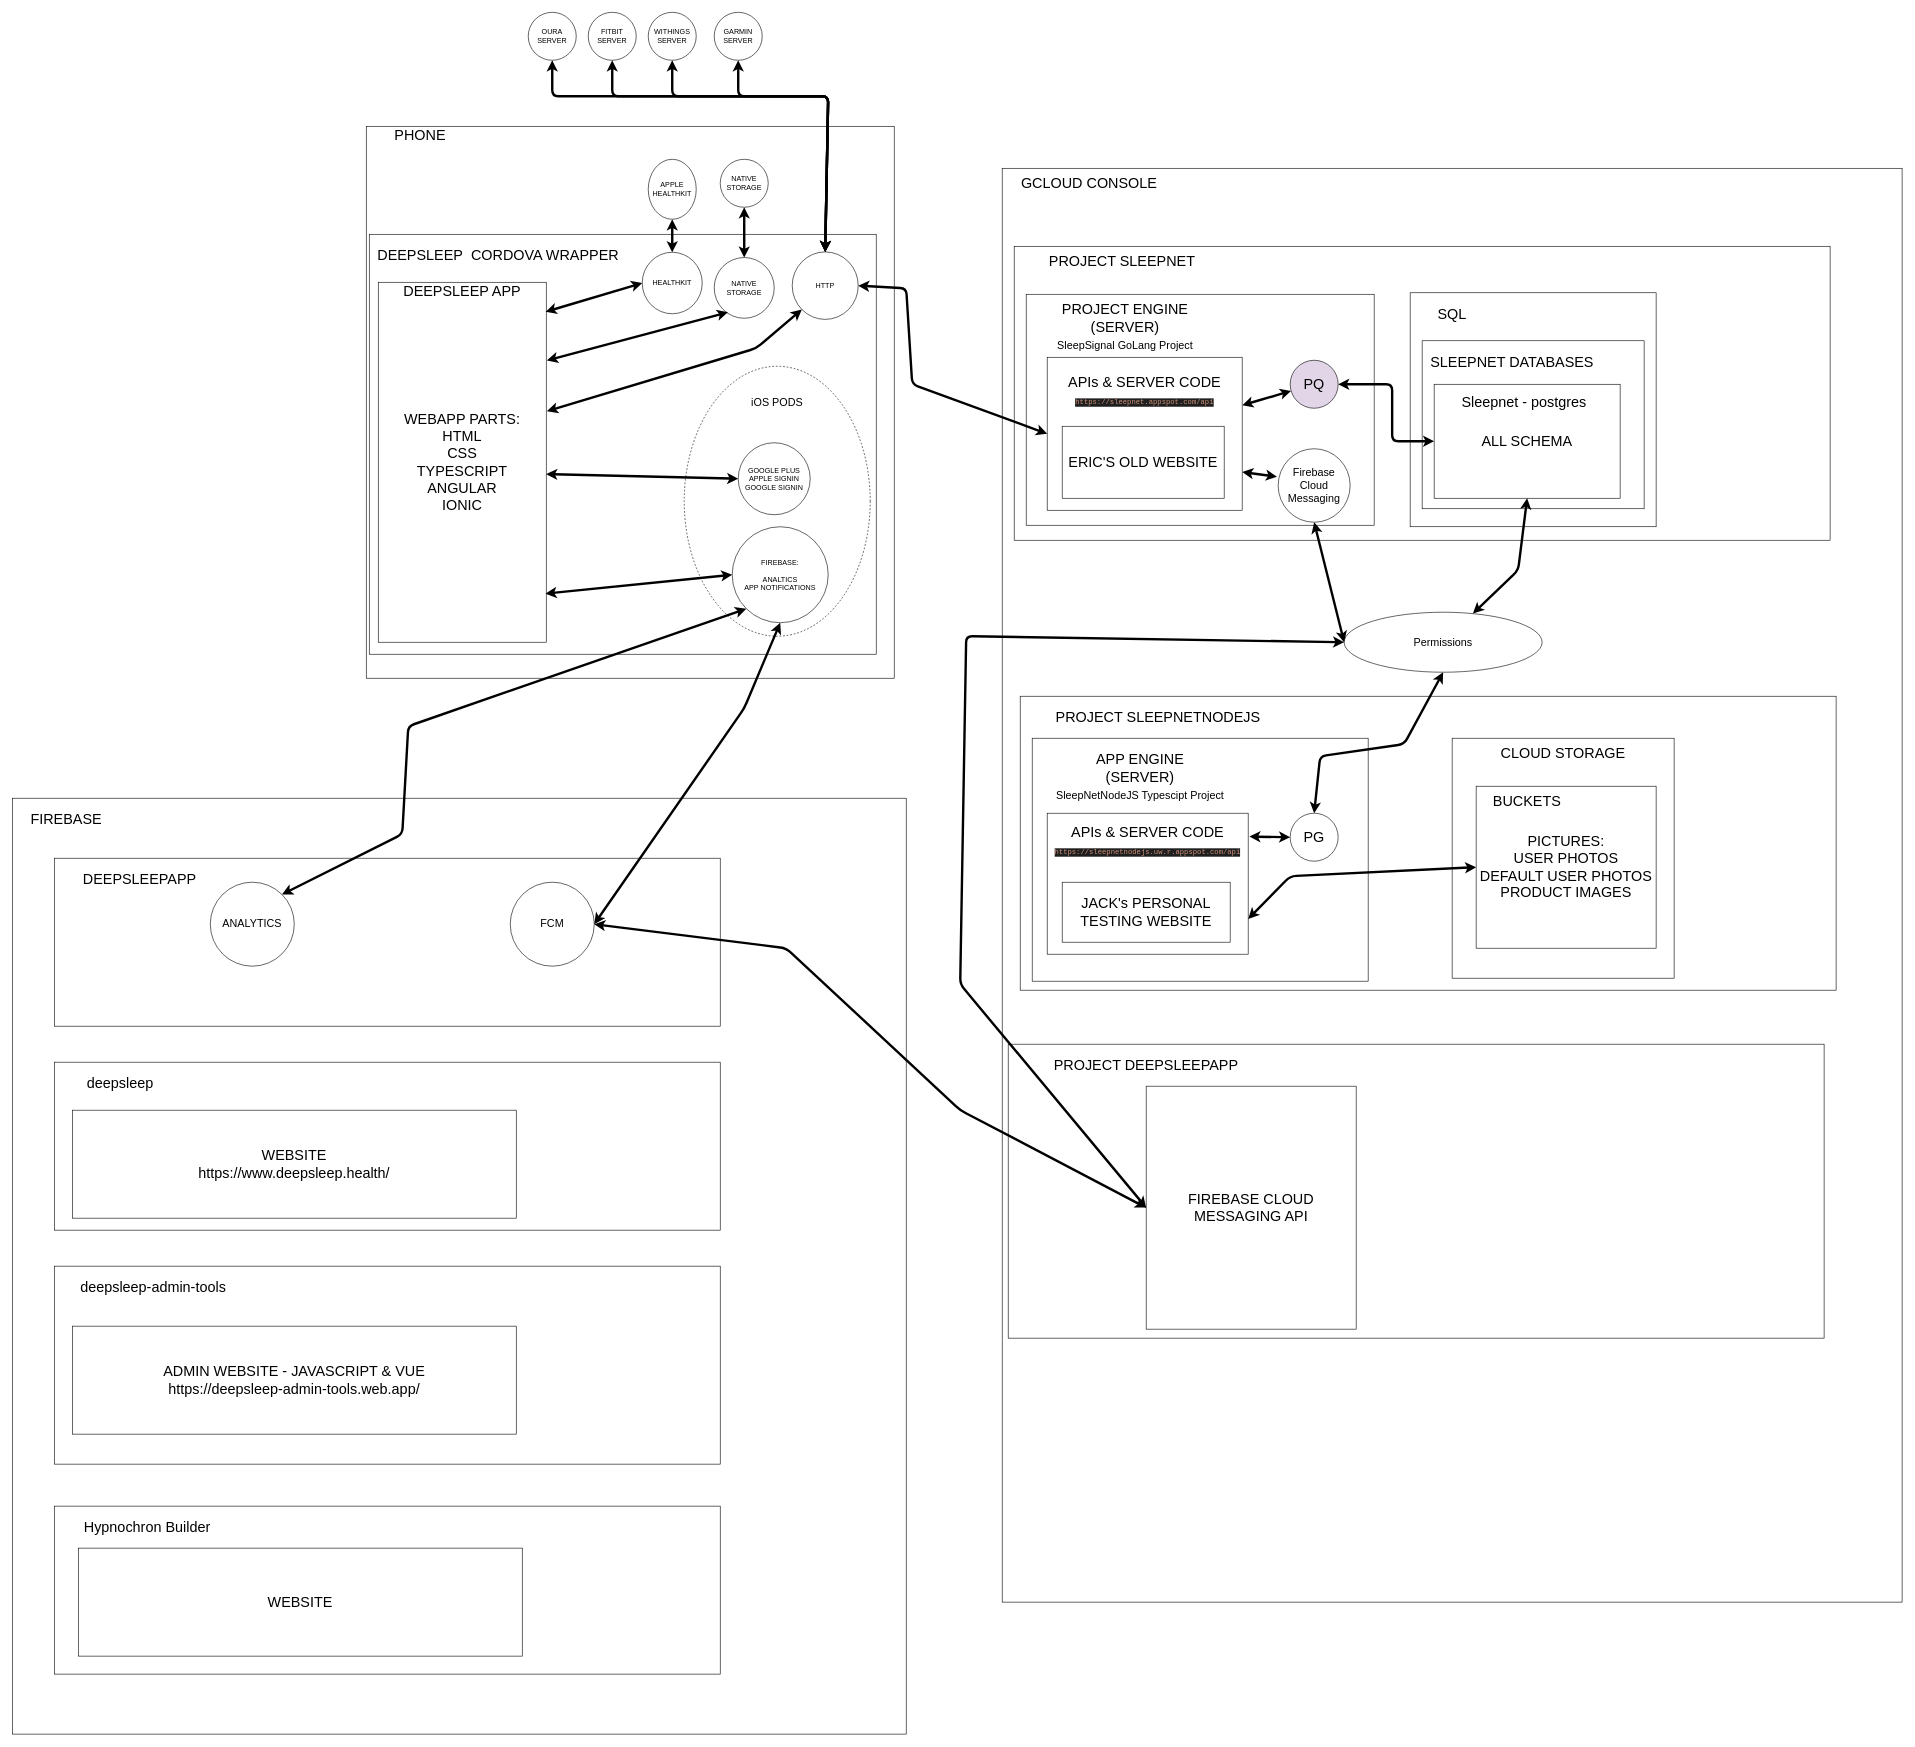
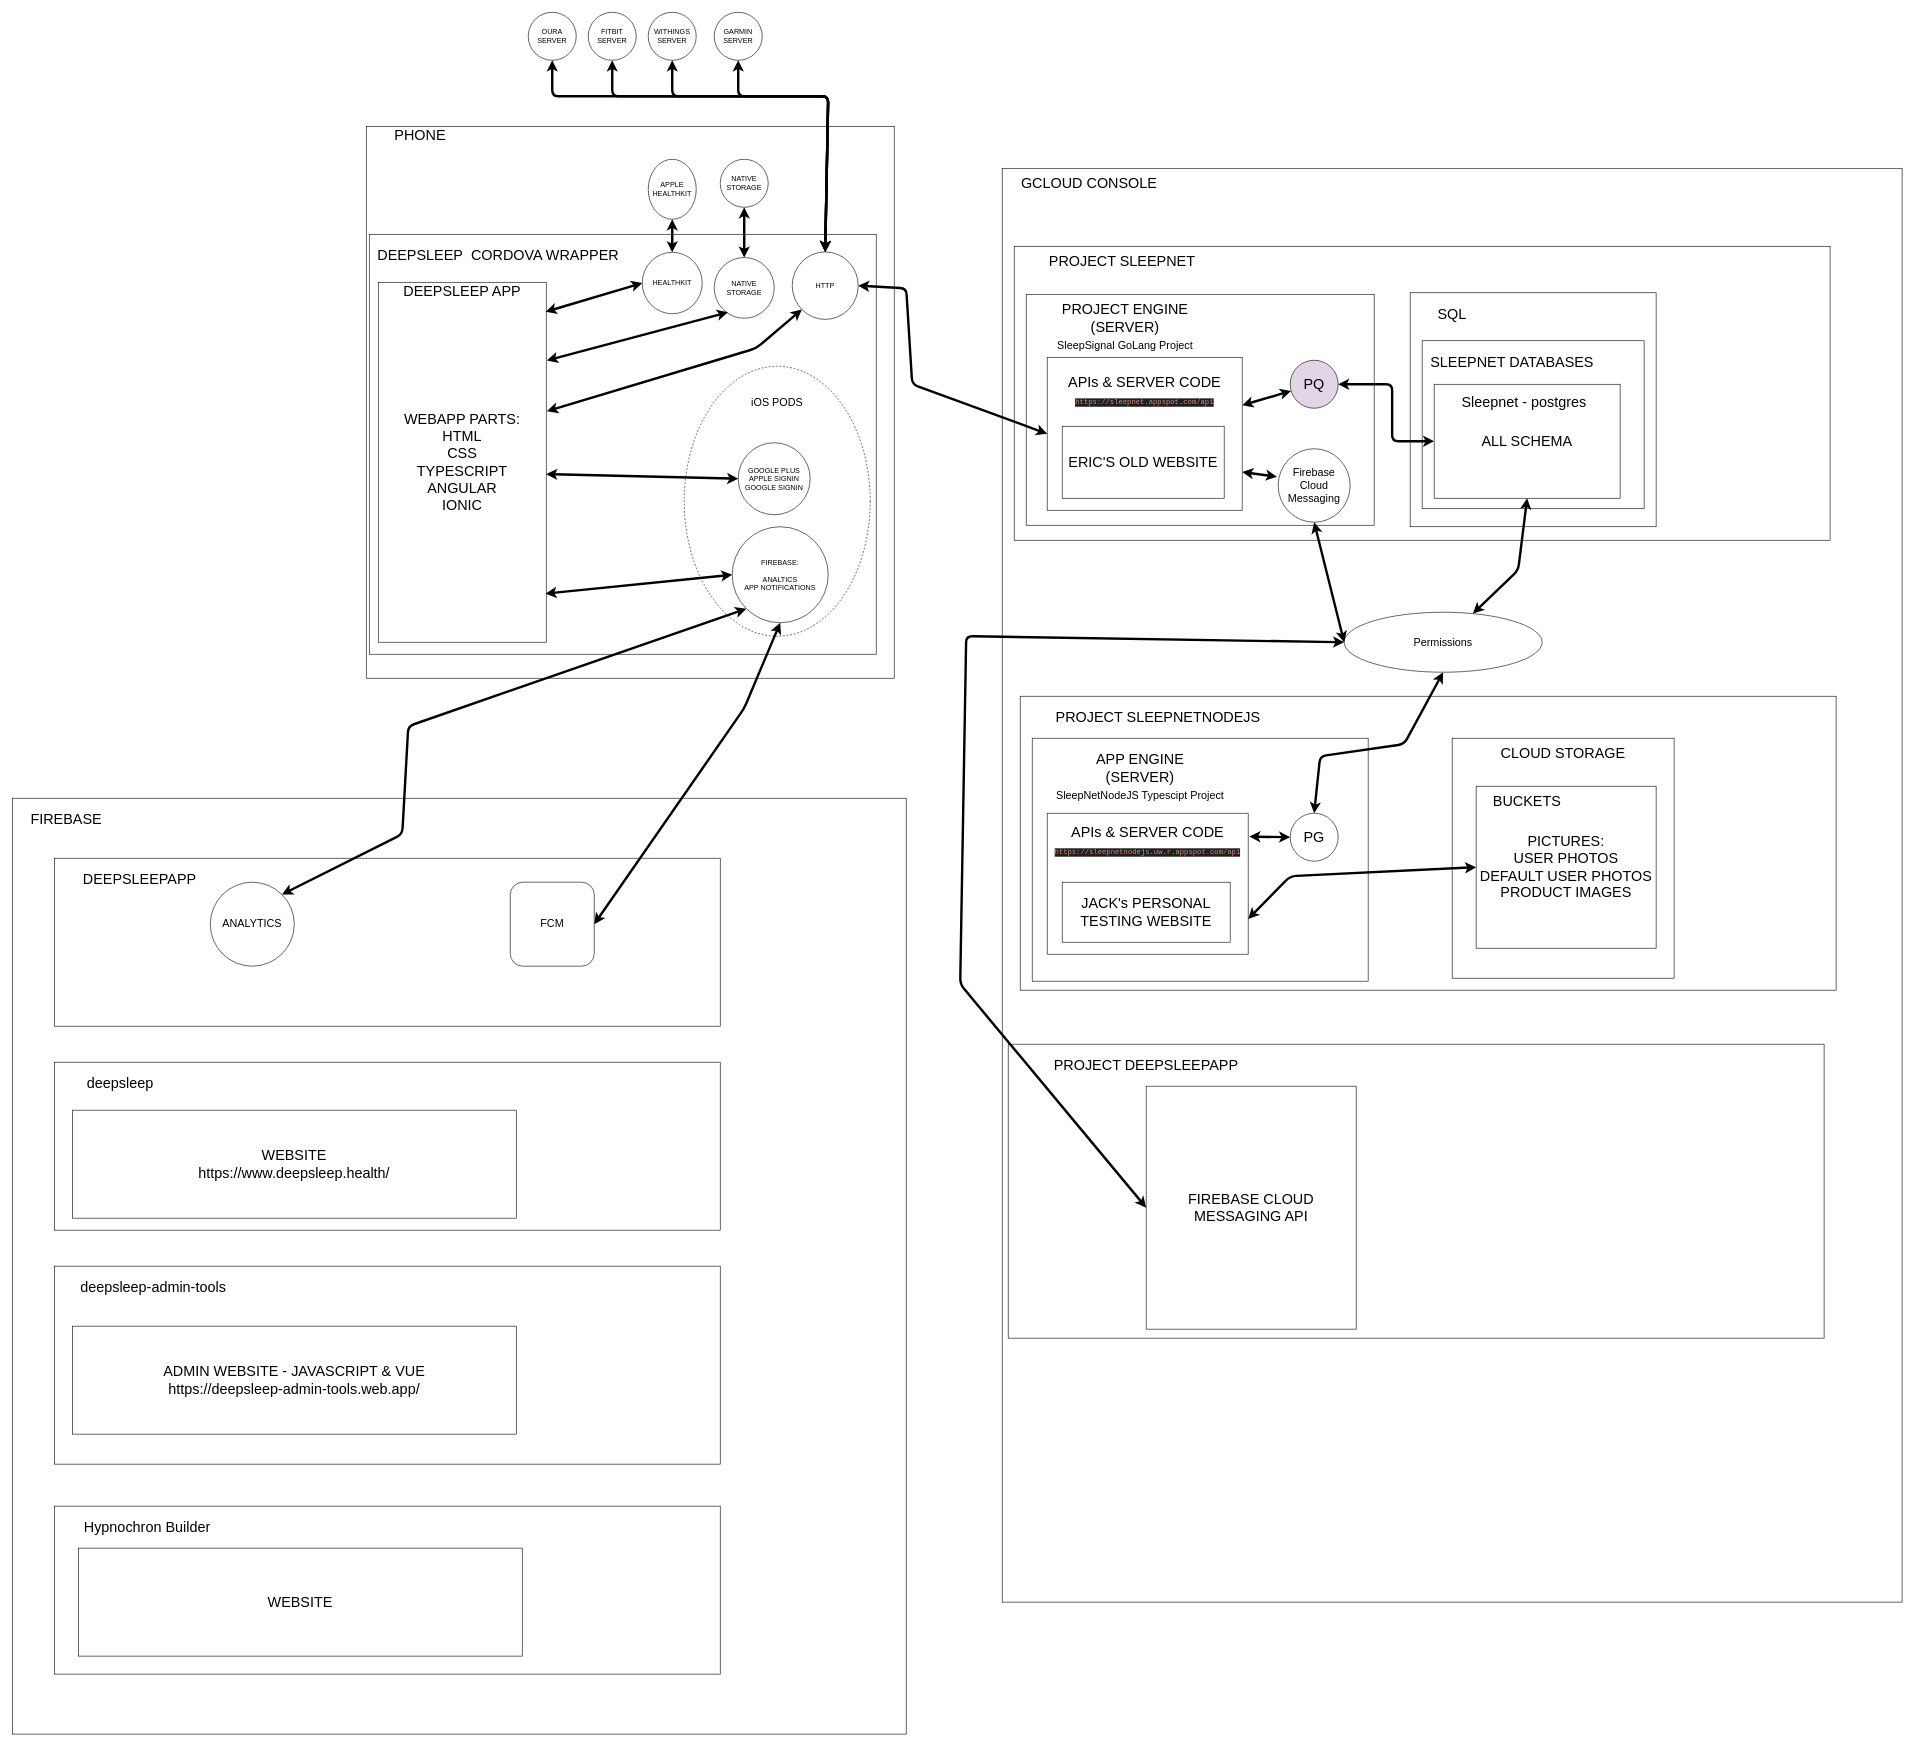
node "FCM": shape ellipse -> rounded rectangle
edge "FCM" -- "FIREBASE CLOUD MESSAGING API": removed
